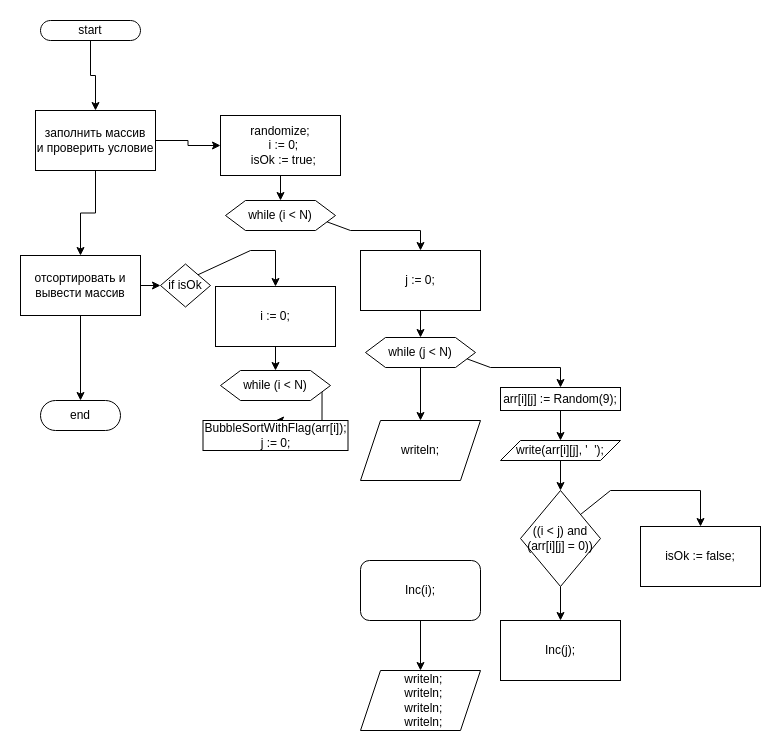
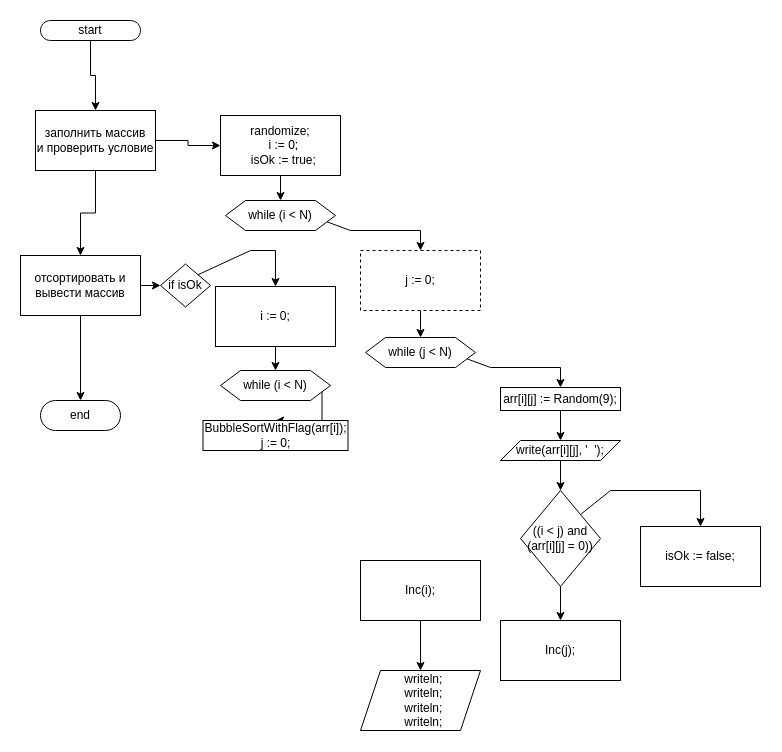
node "j := 0;": style solid -> dashed
edge "while (j < N)" -> "writeln;": removed
node "writeln;": removed
node "Inc(i);": shape rounded rectangle -> rectangle
